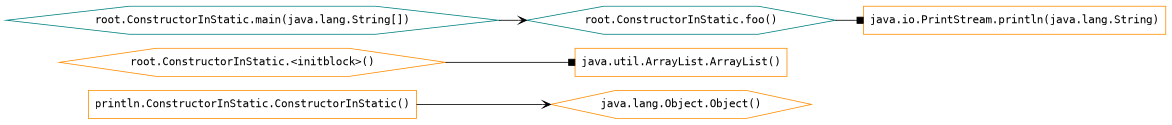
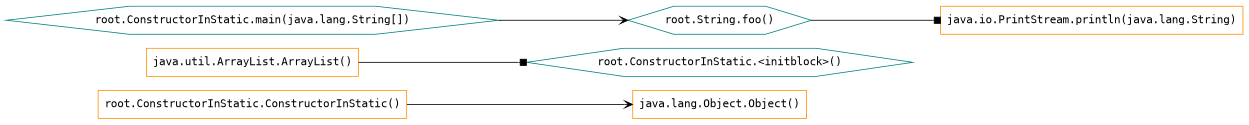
node "root.ConstructorInStatic.foo()": label "root.ConstructorInStatic.foo()" -> "root.String.foo()"
node "root.ConstructorInStatic.<initblock>()": color darkorange -> teal
edge "root.ConstructorInStatic.<initblock>()" -> "java.util.ArrayList.ArrayList()": reversed
node "println.ConstructorInStatic.ConstructorInStatic()": label "println.ConstructorInStatic.ConstructorInStatic()" -> "root.ConstructorInStatic.ConstructorInStatic()"
node "java.lang.Object.Object()": shape hexagon -> box
